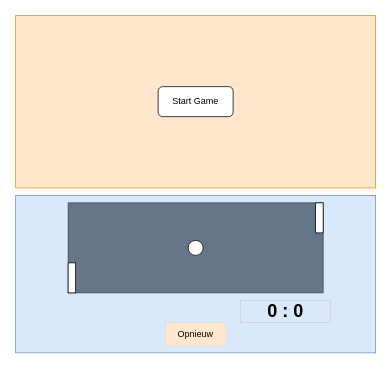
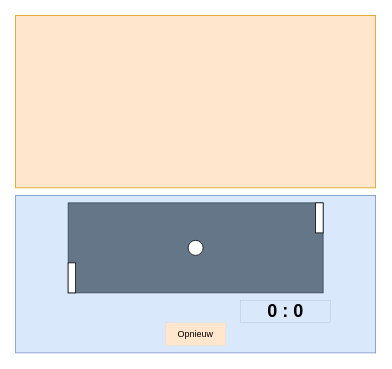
node "Start Game": removed
